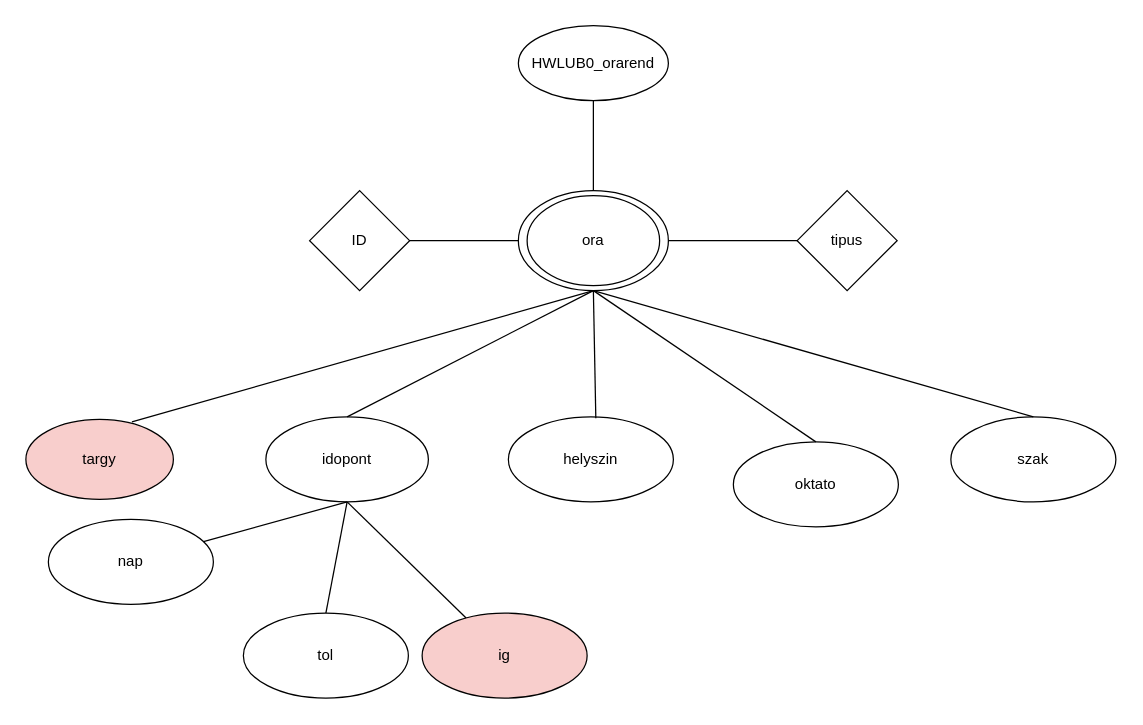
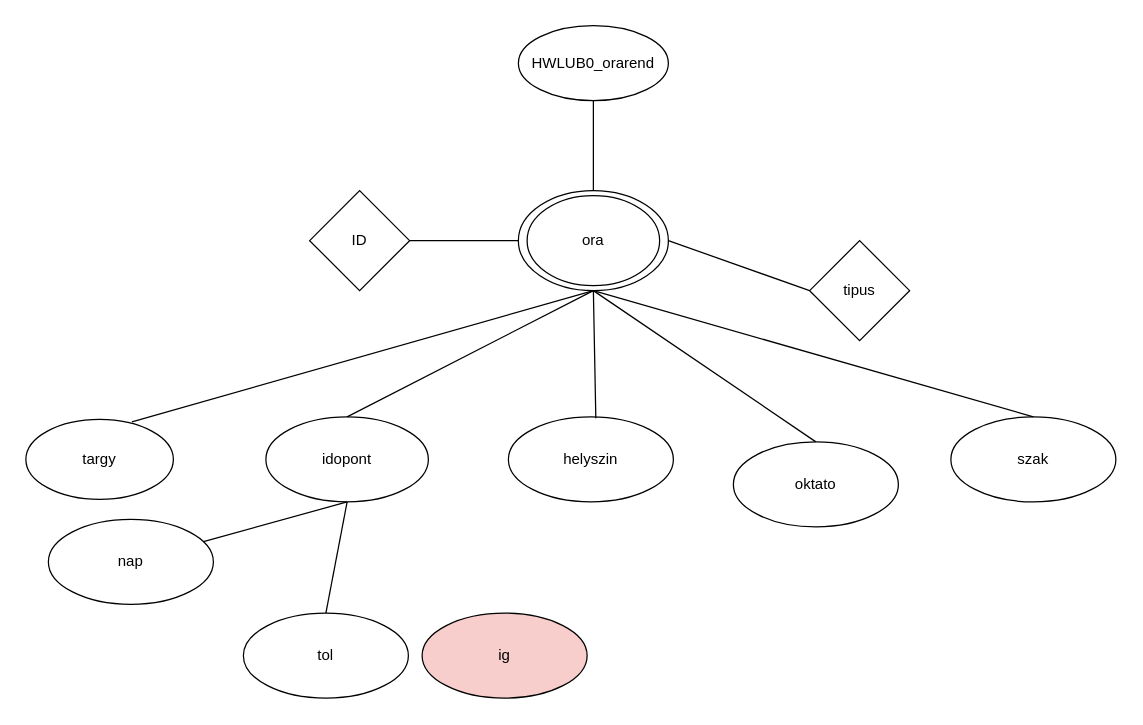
node "tipus": moved (847, 241) -> (859, 291)
node "targy": fillcolor #f8cecc -> #ffffff
edge "idopont" -- "ig": removed
